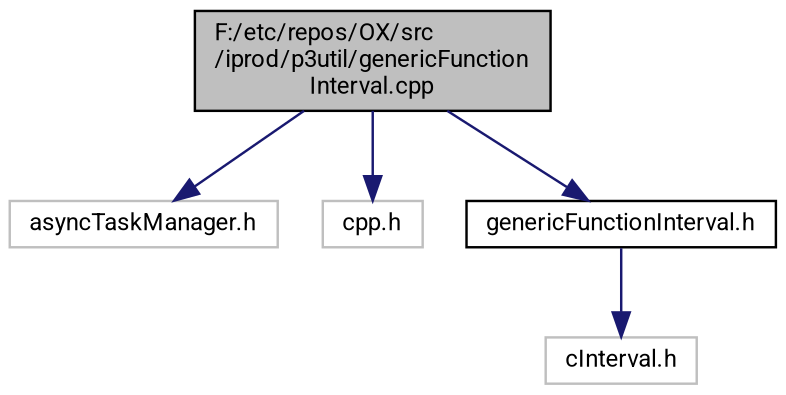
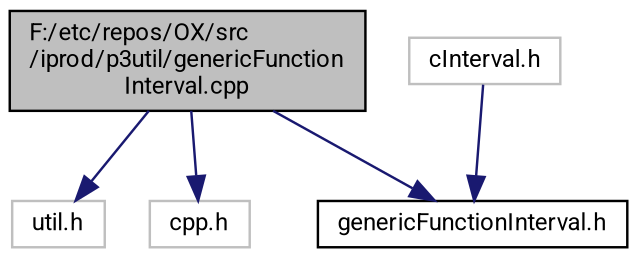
node "asyncTaskManager.h": label "asyncTaskManager.h" -> "util.h"
edge "genericFunctionInterval.h" -> "cInterval.h": reversed
